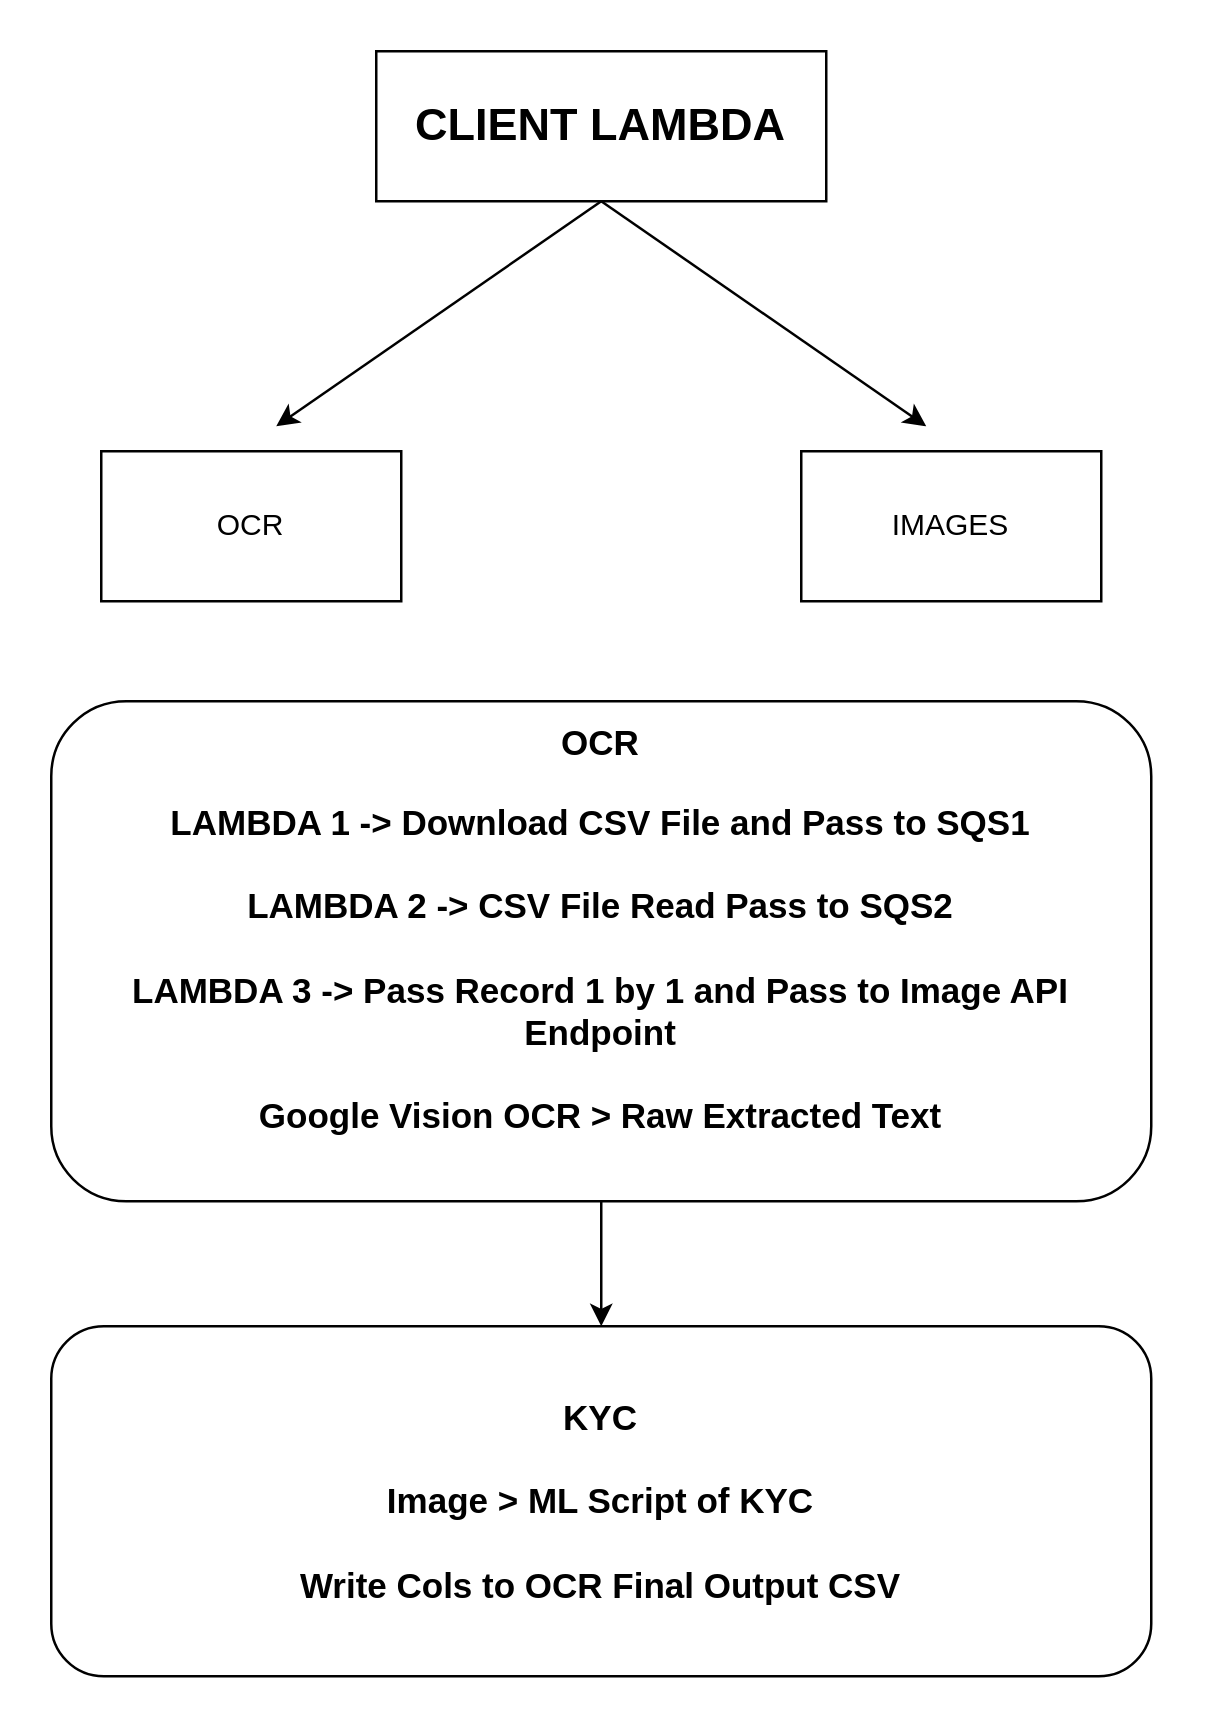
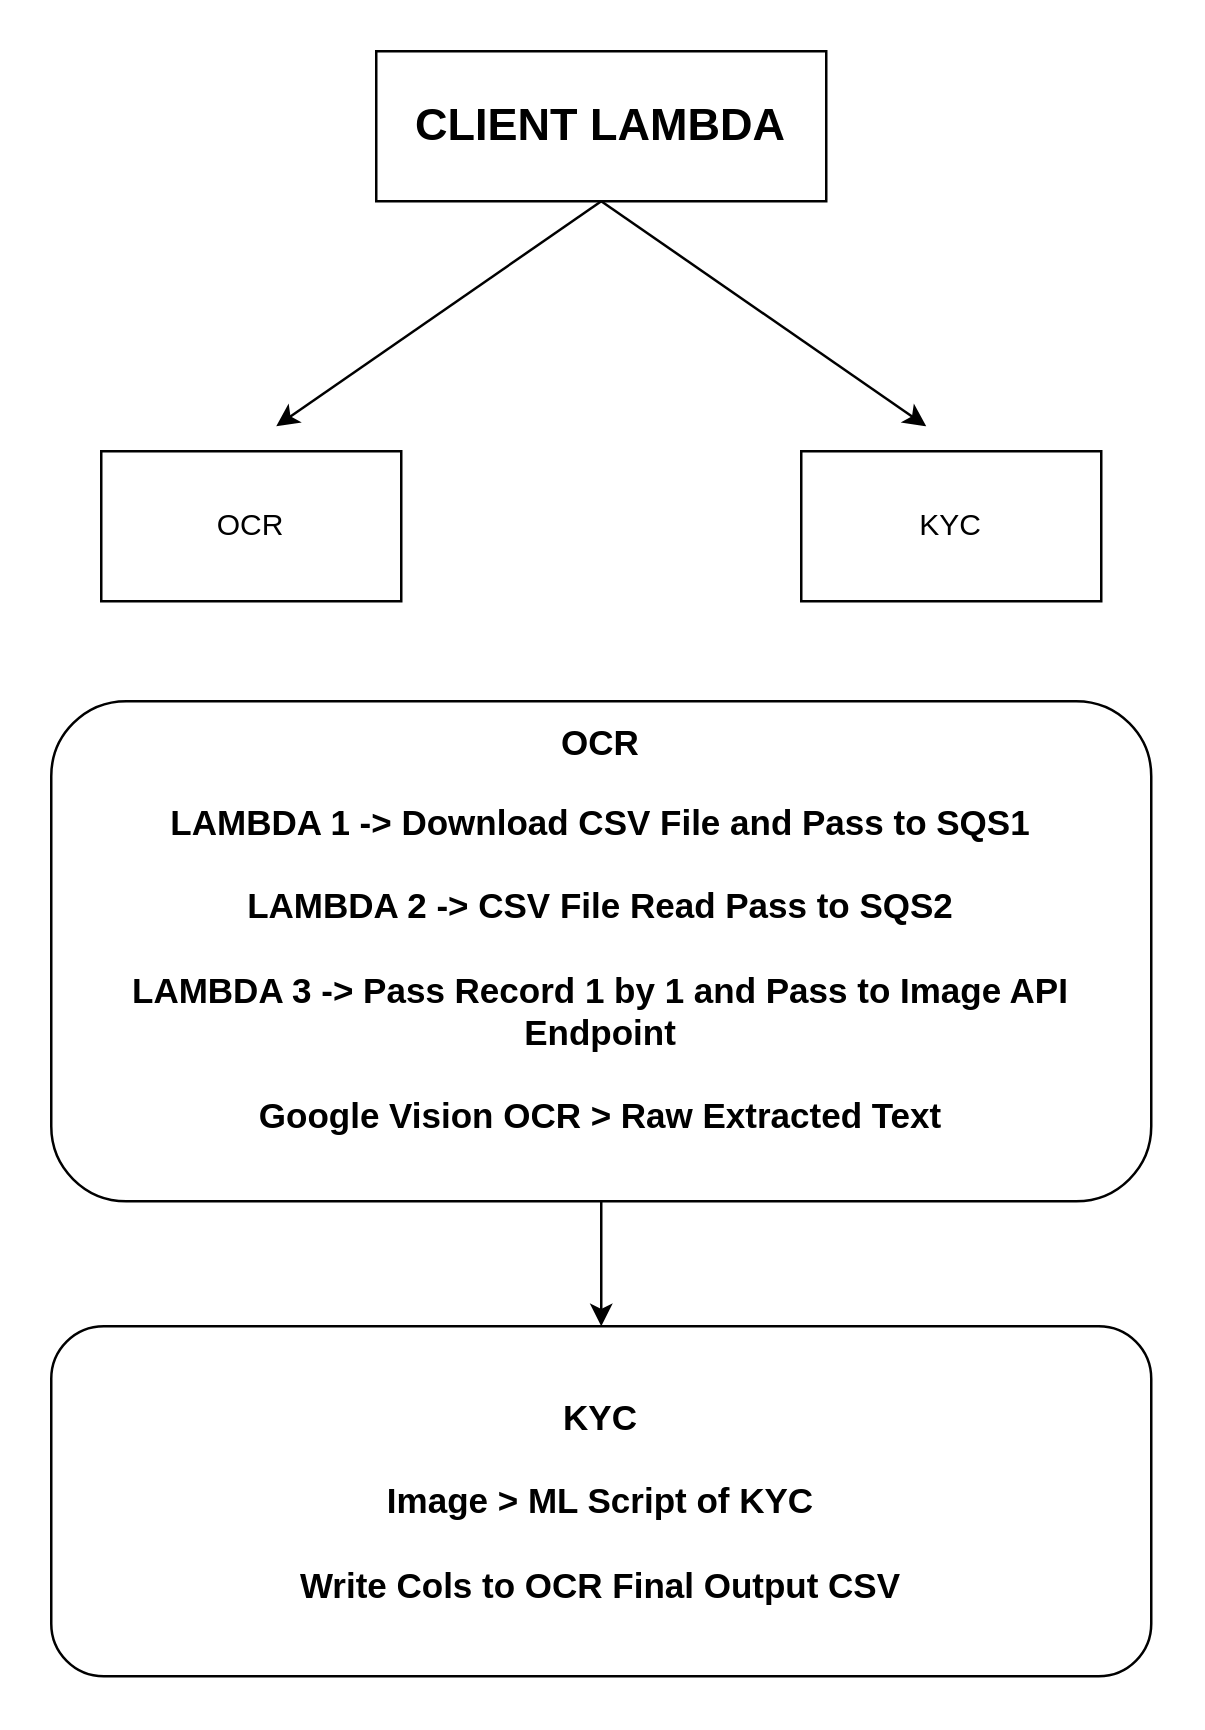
node "IMAGES": label "IMAGES" -> "KYC"
